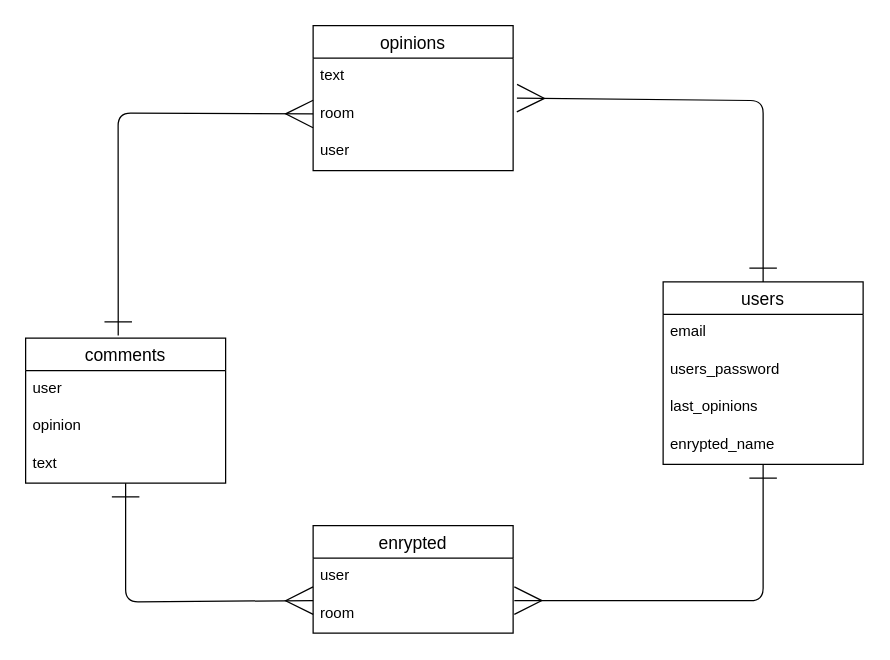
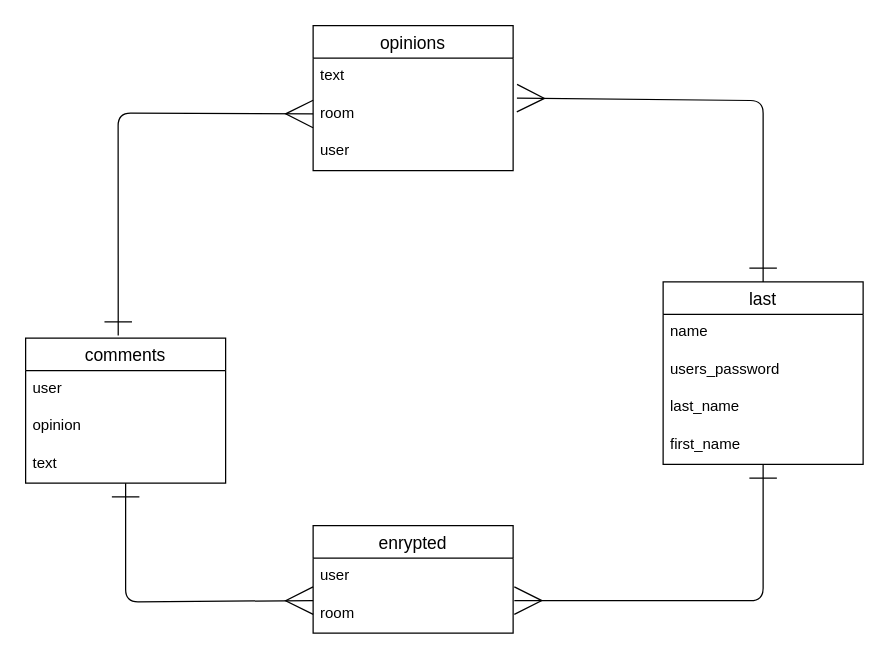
node "users": label "users" -> "last"
node "email": label "email" -> "name"
node "last_opinions": label "last_opinions" -> "last_name"
node "enrypted_name": label "enrypted_name" -> "first_name"
